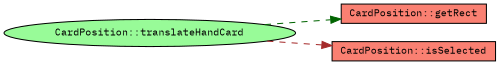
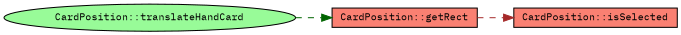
edge "CardPosition::translateHandCard" -> "CardPosition::isSelected": now "CardPosition::getRect" -> "CardPosition::isSelected"
